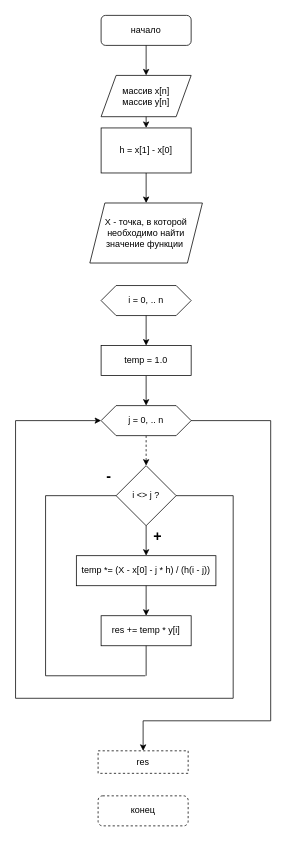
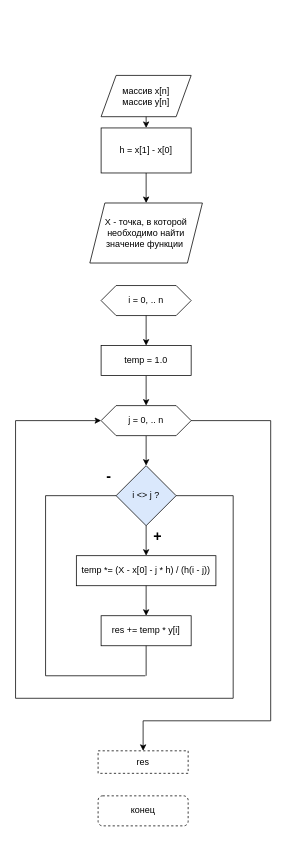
node "начало": removed
edge "начало" -> "массив x[n] массив y[n]": removed
edge "j = 0, .. n" -> "i <> j ?": style dashed -> solid
node "i <> j ?": fillcolor #ffffff -> #dae8fc
